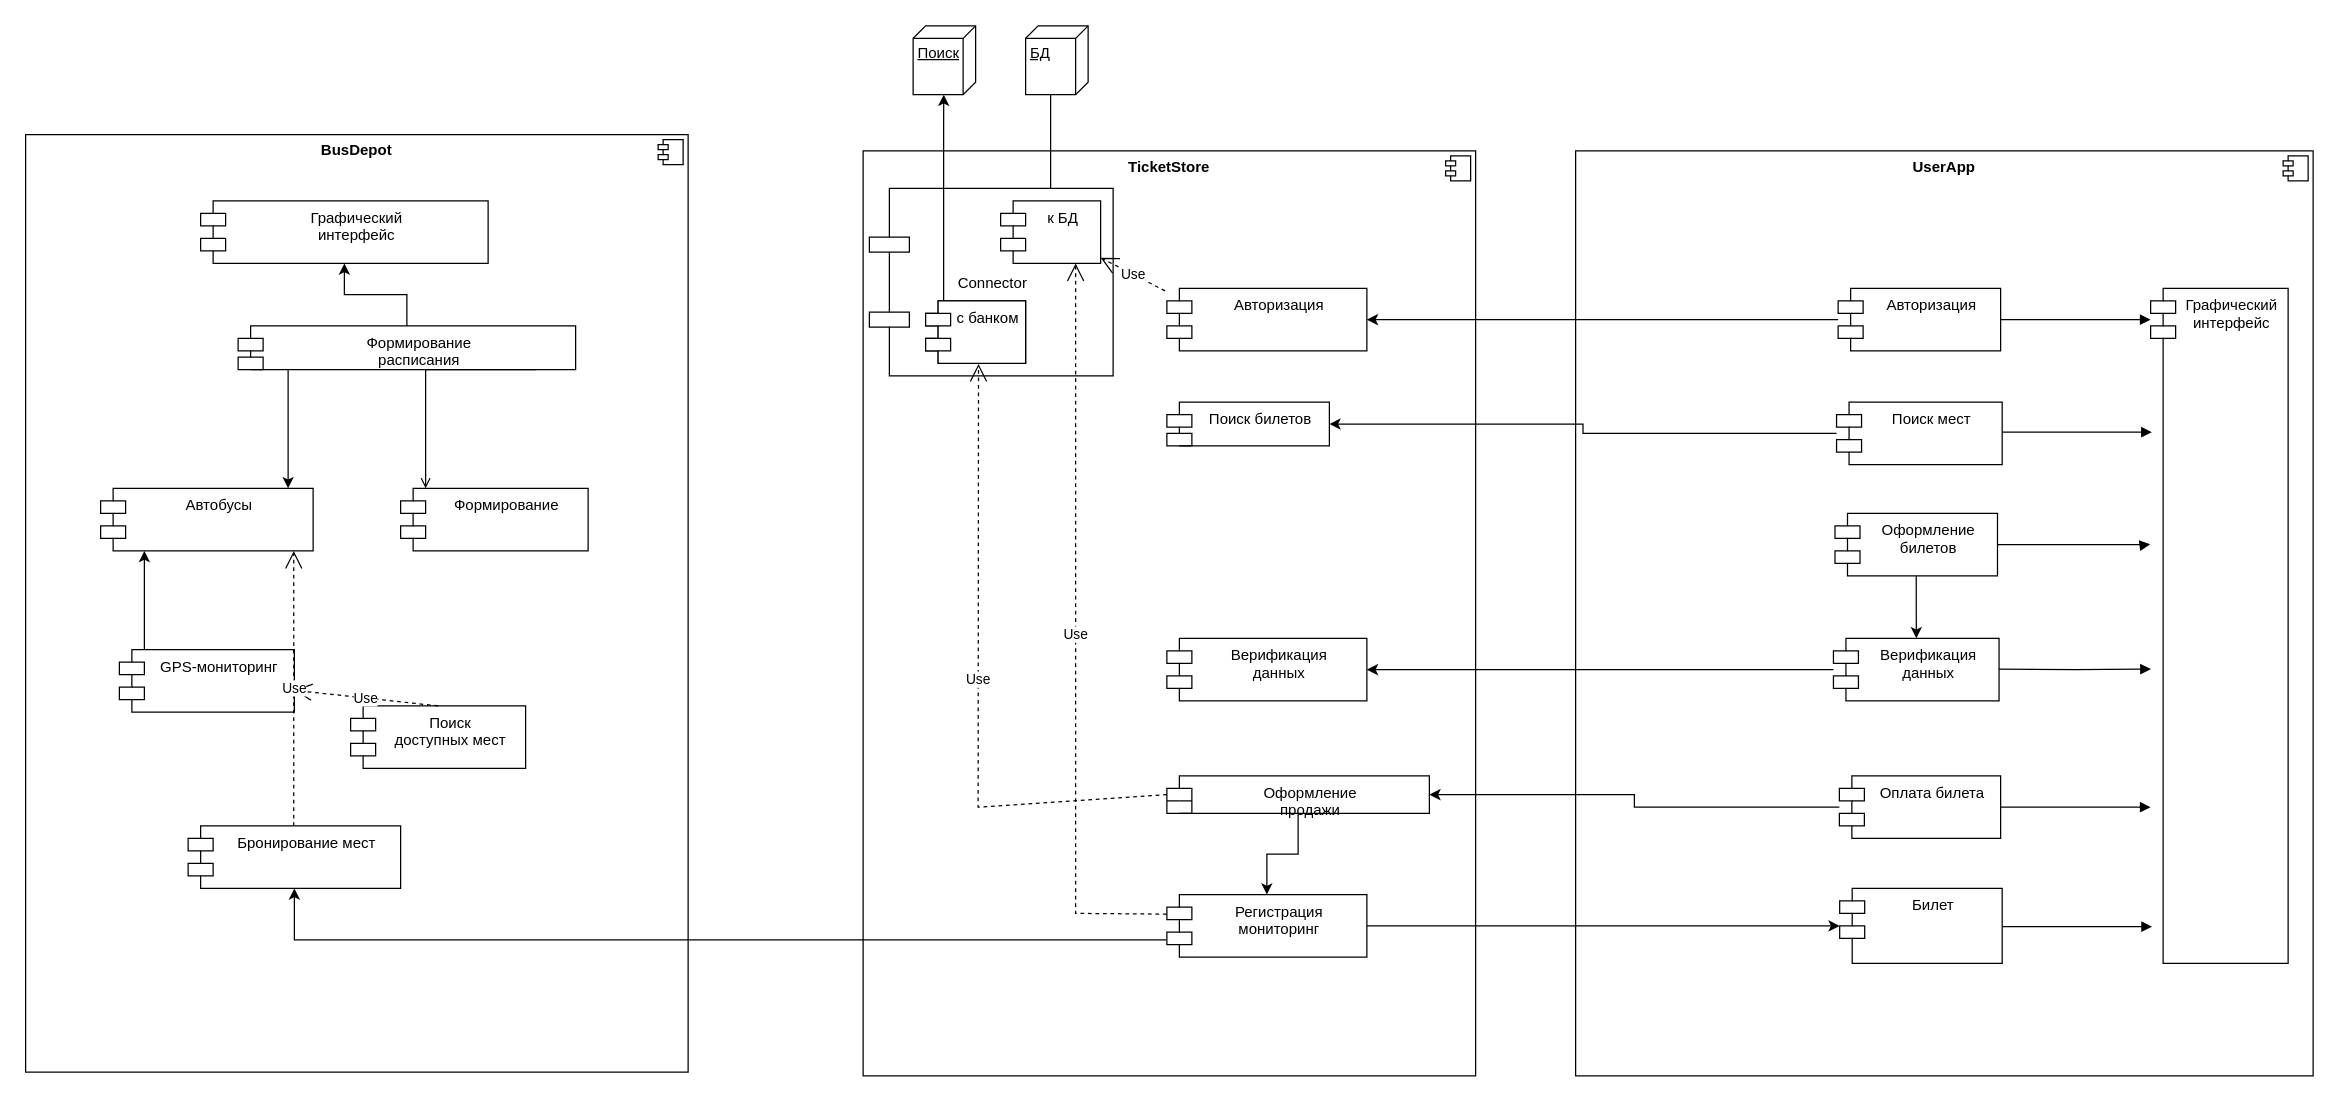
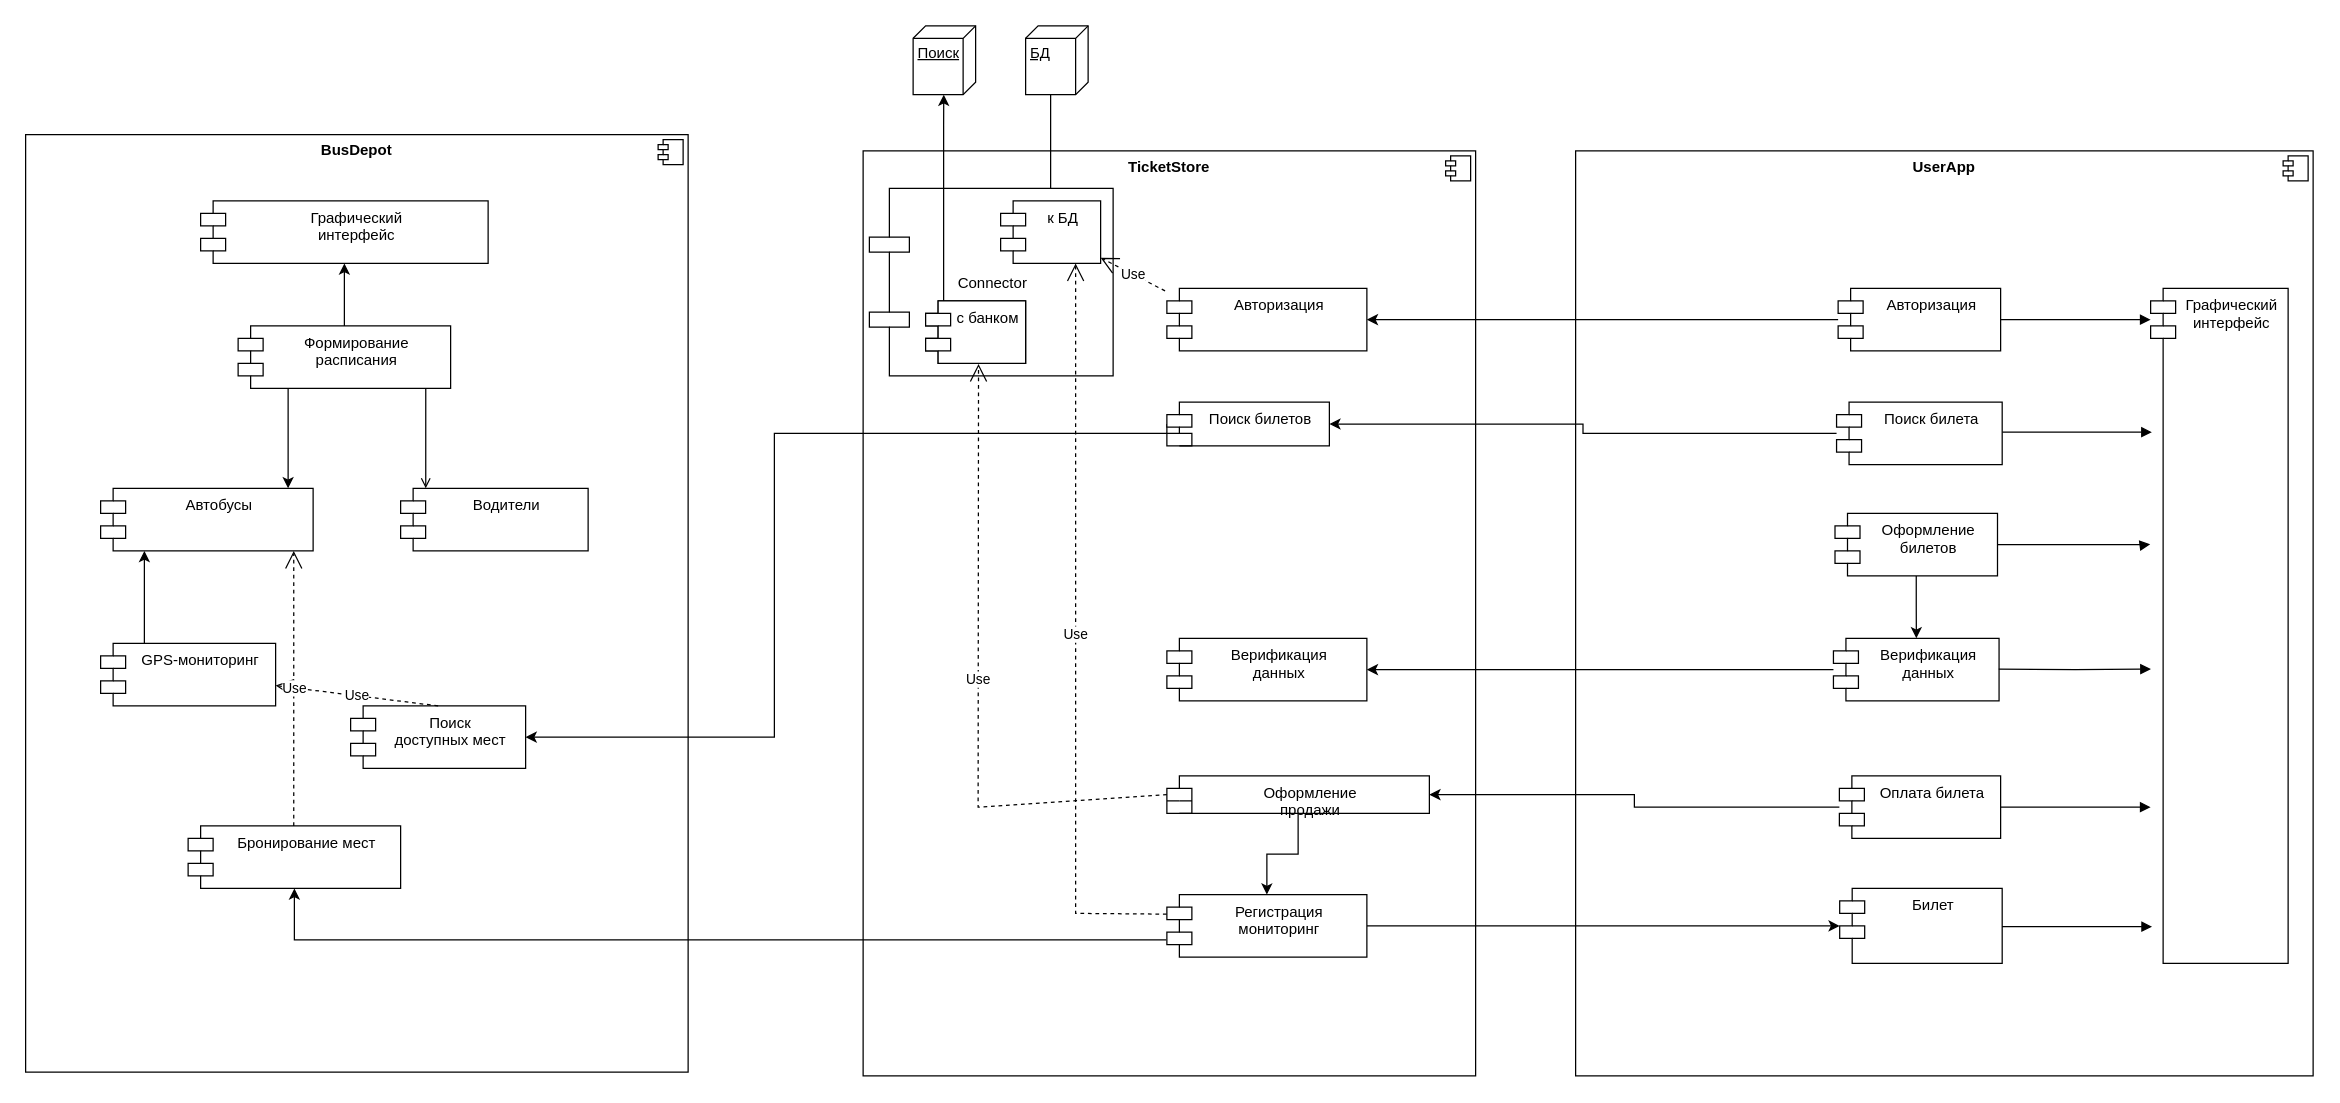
node "Формирование расписания": size 338x44 -> 213x63
node "Поиск мест": label "Поиск мест" -> "Поиск билета"
node "Формирование": label "Формирование" -> "Водители"
edge "Поиск билетов" -> "Поиск доступных мест": added
node "GPS-мониторинг": moved (207, 681) -> (188, 674)
